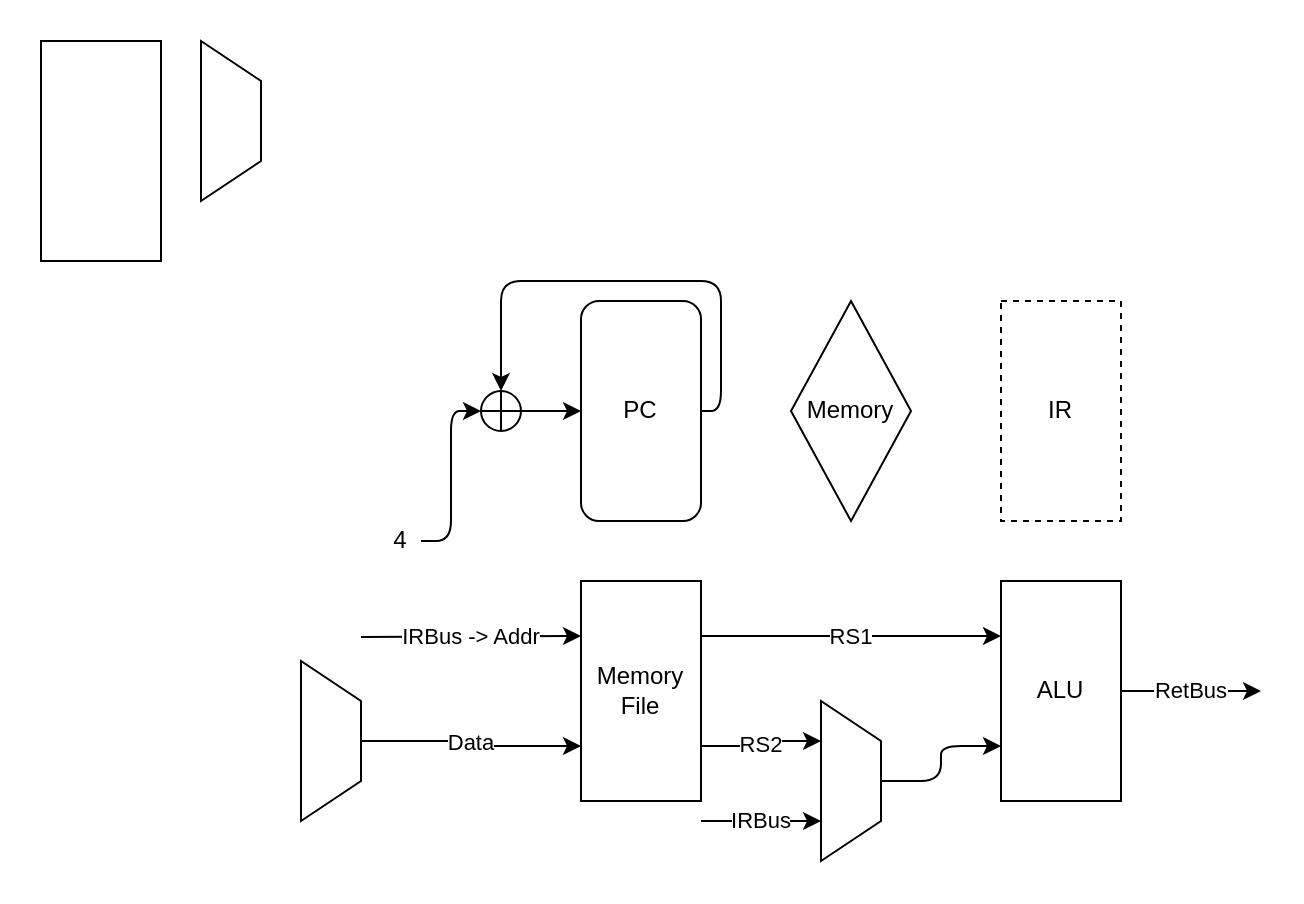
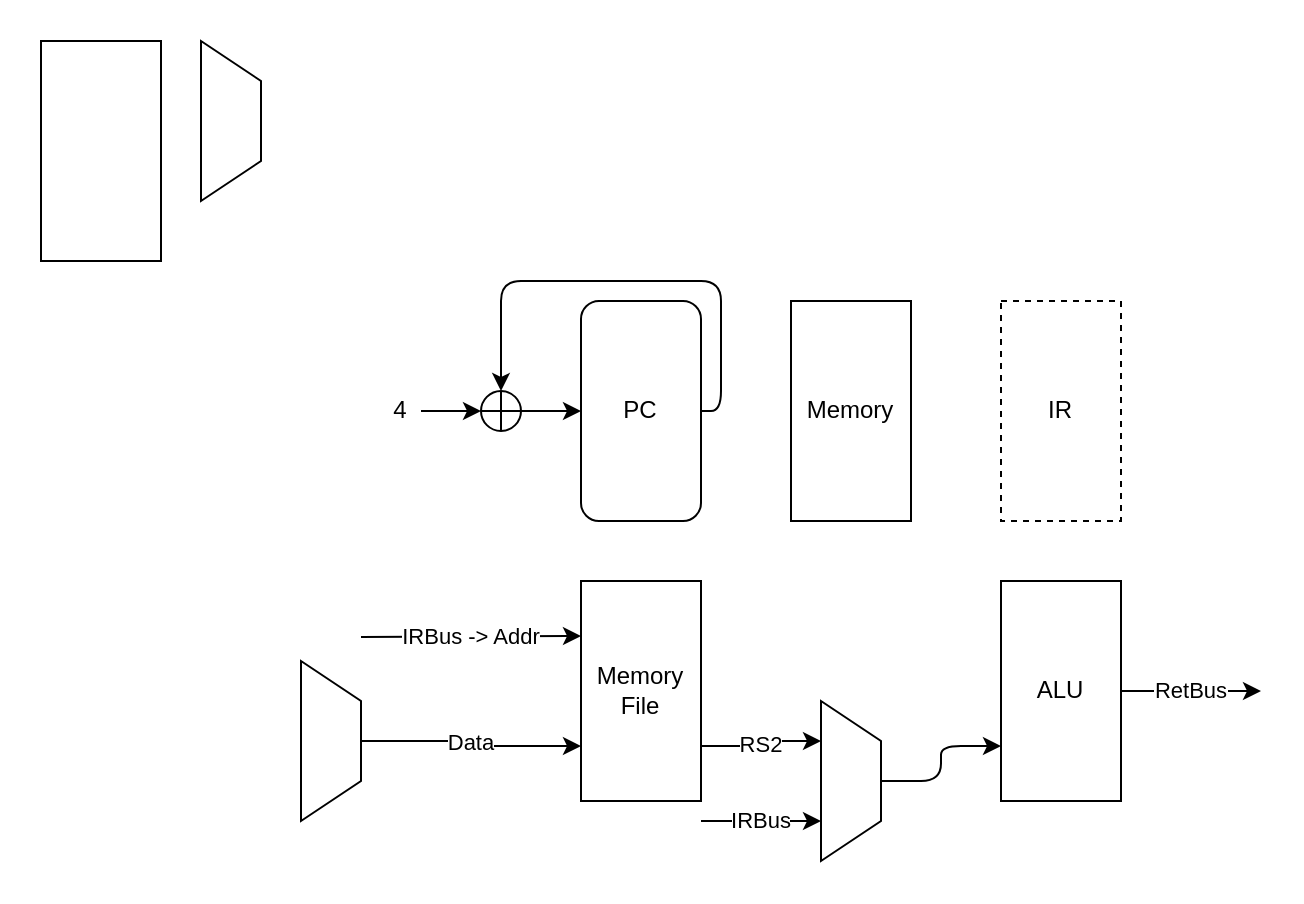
node "Memory": shape diamond -> rectangle
node "4": moved (401, 541) -> (401, 411)
edge "Memory File" -> "ALU": removed, label "RS1"
